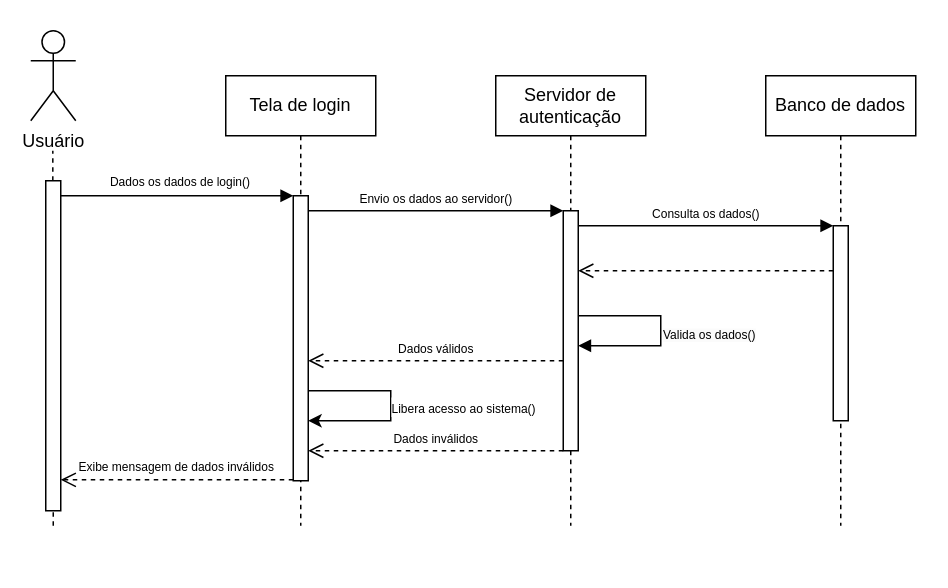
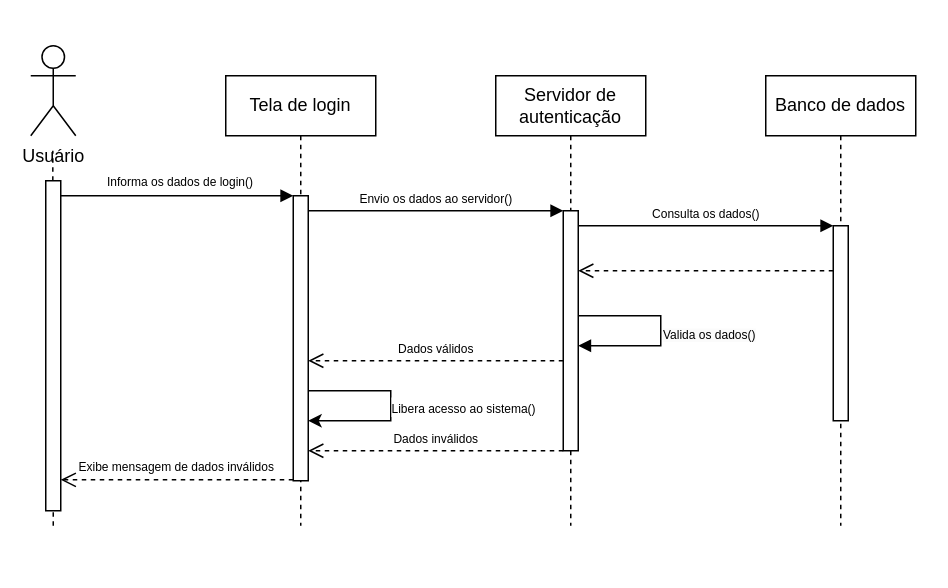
node "Usuário": moved (53, 76) -> (53, 91)
node "Dados os dados de login()": label "Dados os dados de login()" -> "Informa os dados de login()"
